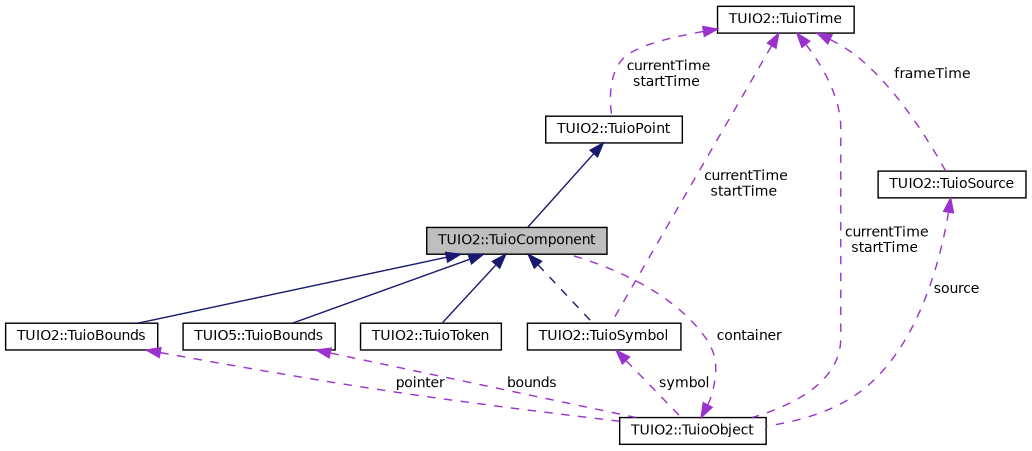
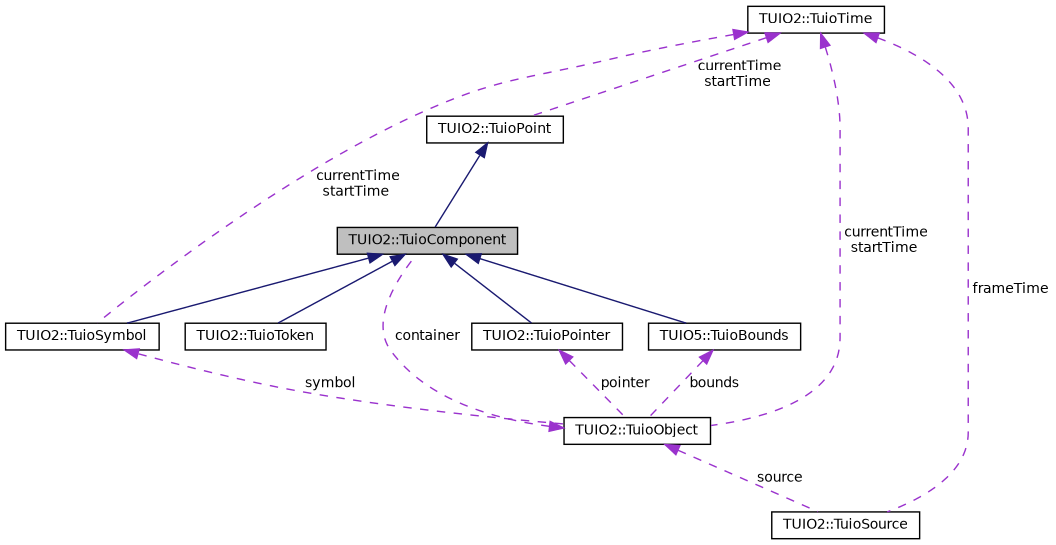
edge "TUIO2::TuioSymbol" -> "TUIO2::TuioComponent": style dashed -> solid
node "TUIO2::TuioBounds": label "TUIO2::TuioBounds" -> "TUIO2::TuioPointer"
edge "TUIO2::TuioObject" -> "TUIO2::TuioSource": reversed
